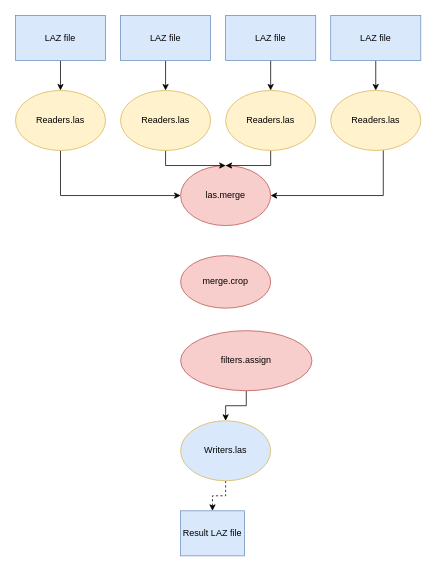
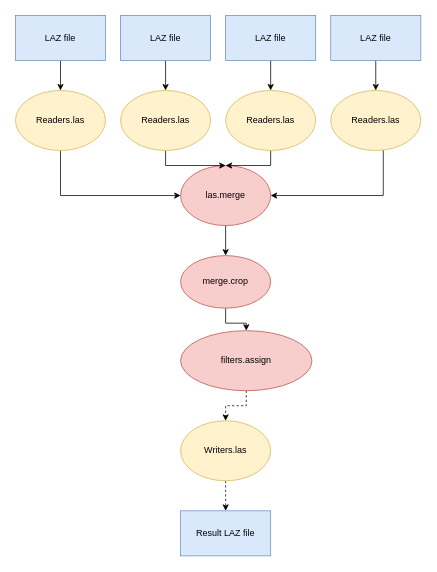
edge "las.merge" -> "merge.crop": added
edge "merge.crop" -> "filters.assign": added
edge "filters.assign" -> "Writers.las": style solid -> dashed
node "Writers.las": fillcolor #dae8fc -> #fff2cc
node "Result LAZ file": size 64x45 -> 90x45
